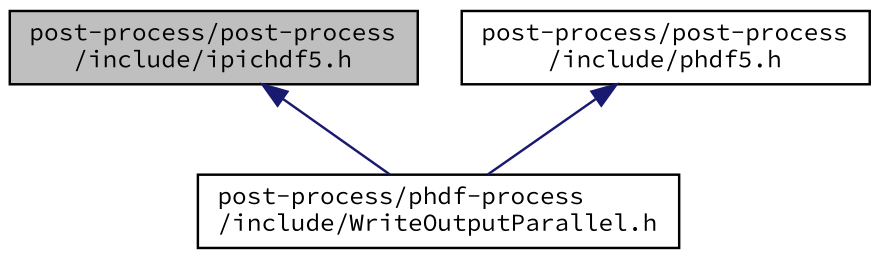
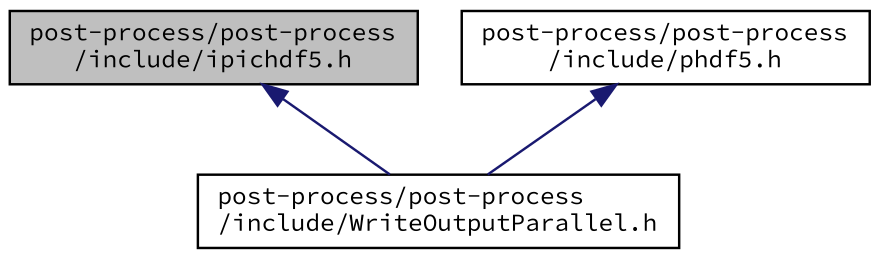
node "post-process/phdf-process /include/WriteOutputParallel.h": label "post-process/phdf-process /include/WriteOutputParallel.h" -> "post-process/post-process /include/WriteOutputParallel.h"
